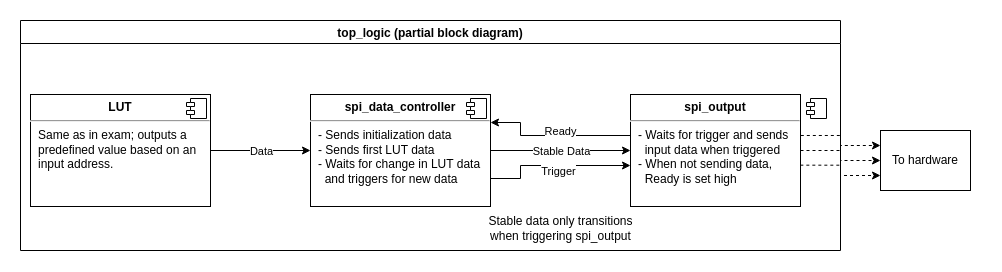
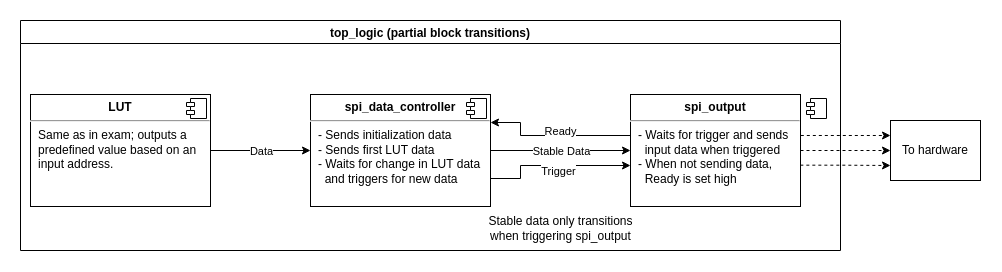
node "top_logic (partial block diagram)": label "top_logic (partial block diagram)" -> "top_logic (partial block transitions)"
node "To hardware": moved (926, 161) -> (936, 151)
